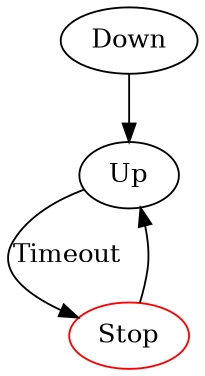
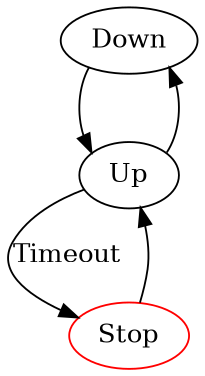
edge "Up" -> "Down": added
